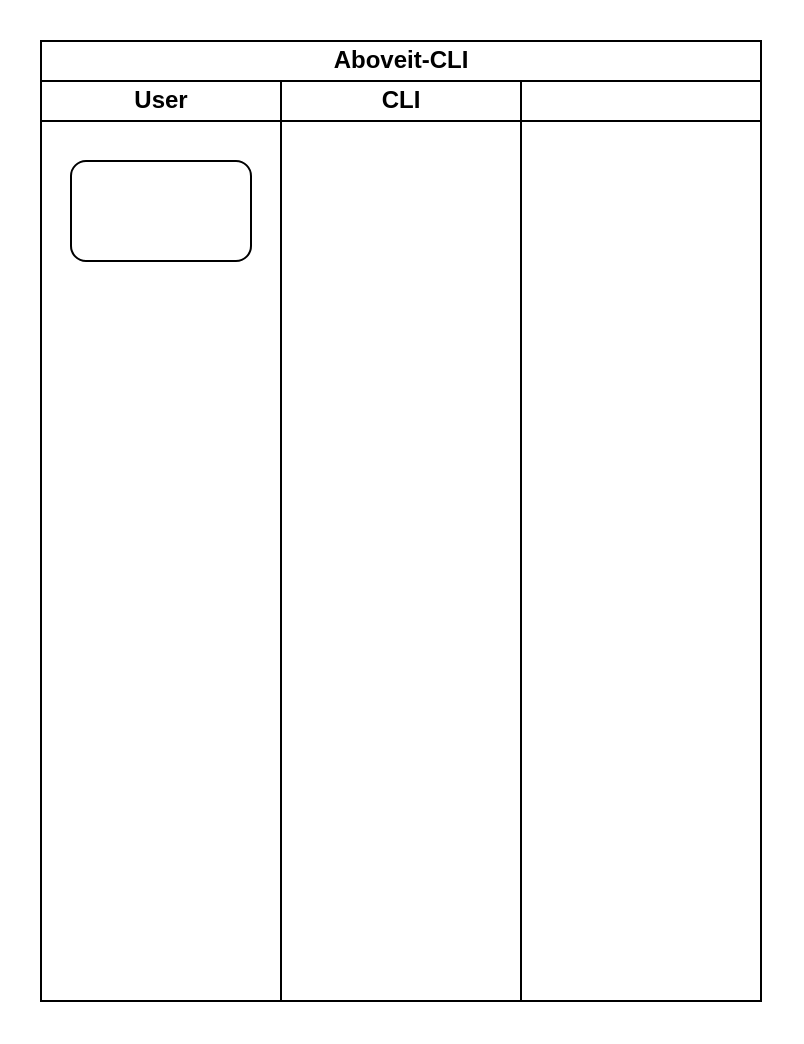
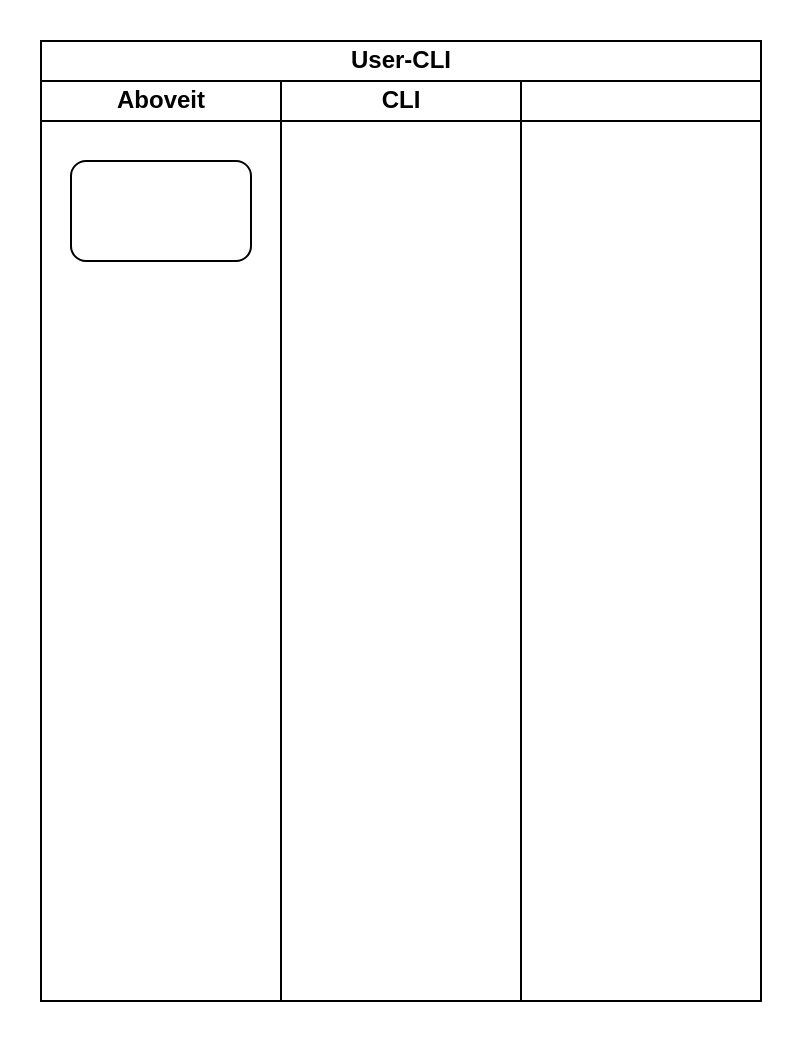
node "Aboveit-CLI": label "Aboveit-CLI" -> "User-CLI"
node "User": label "User" -> "Aboveit"
